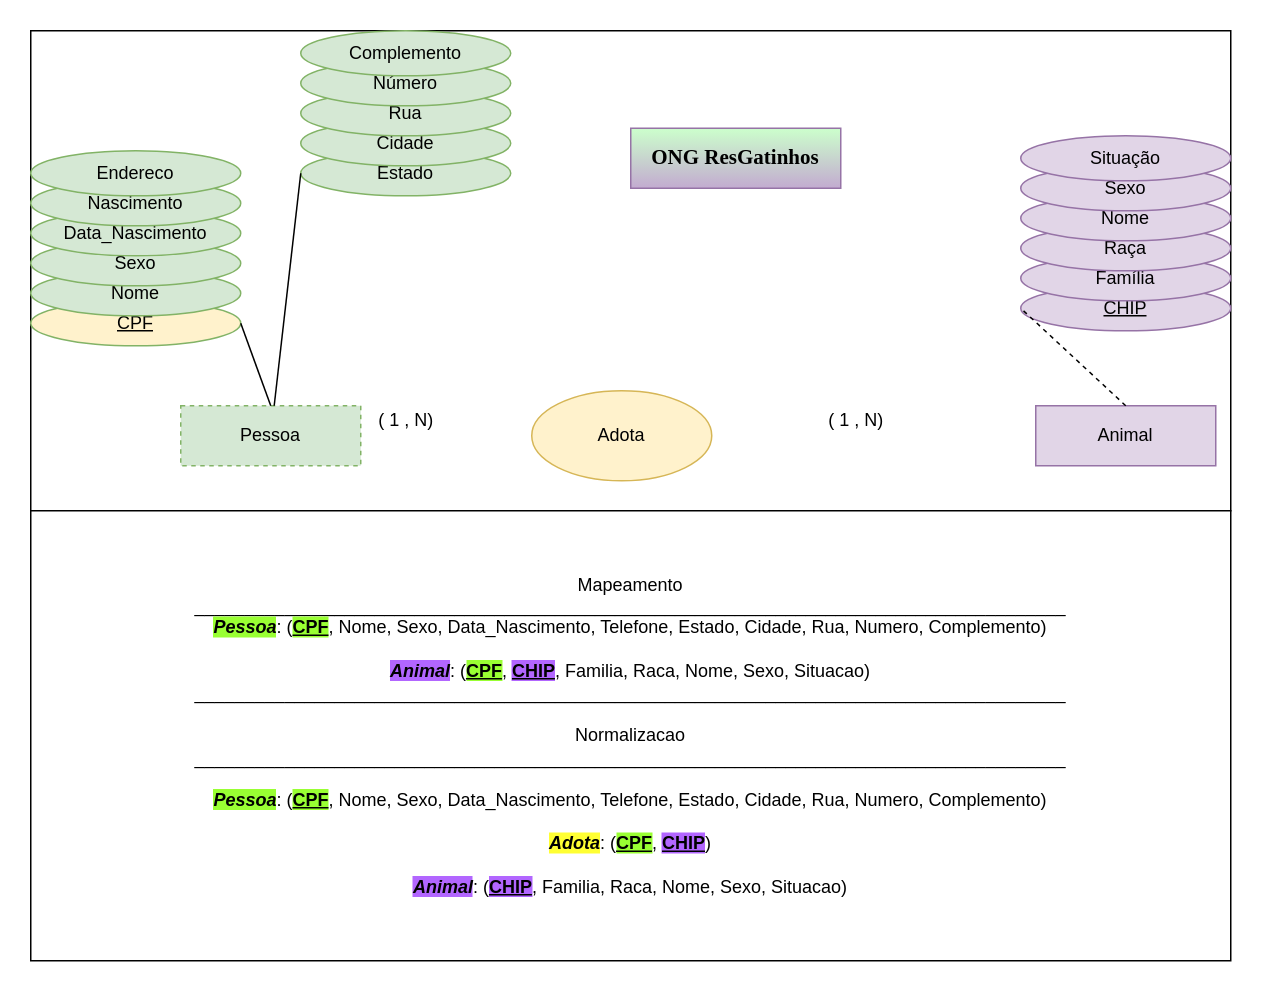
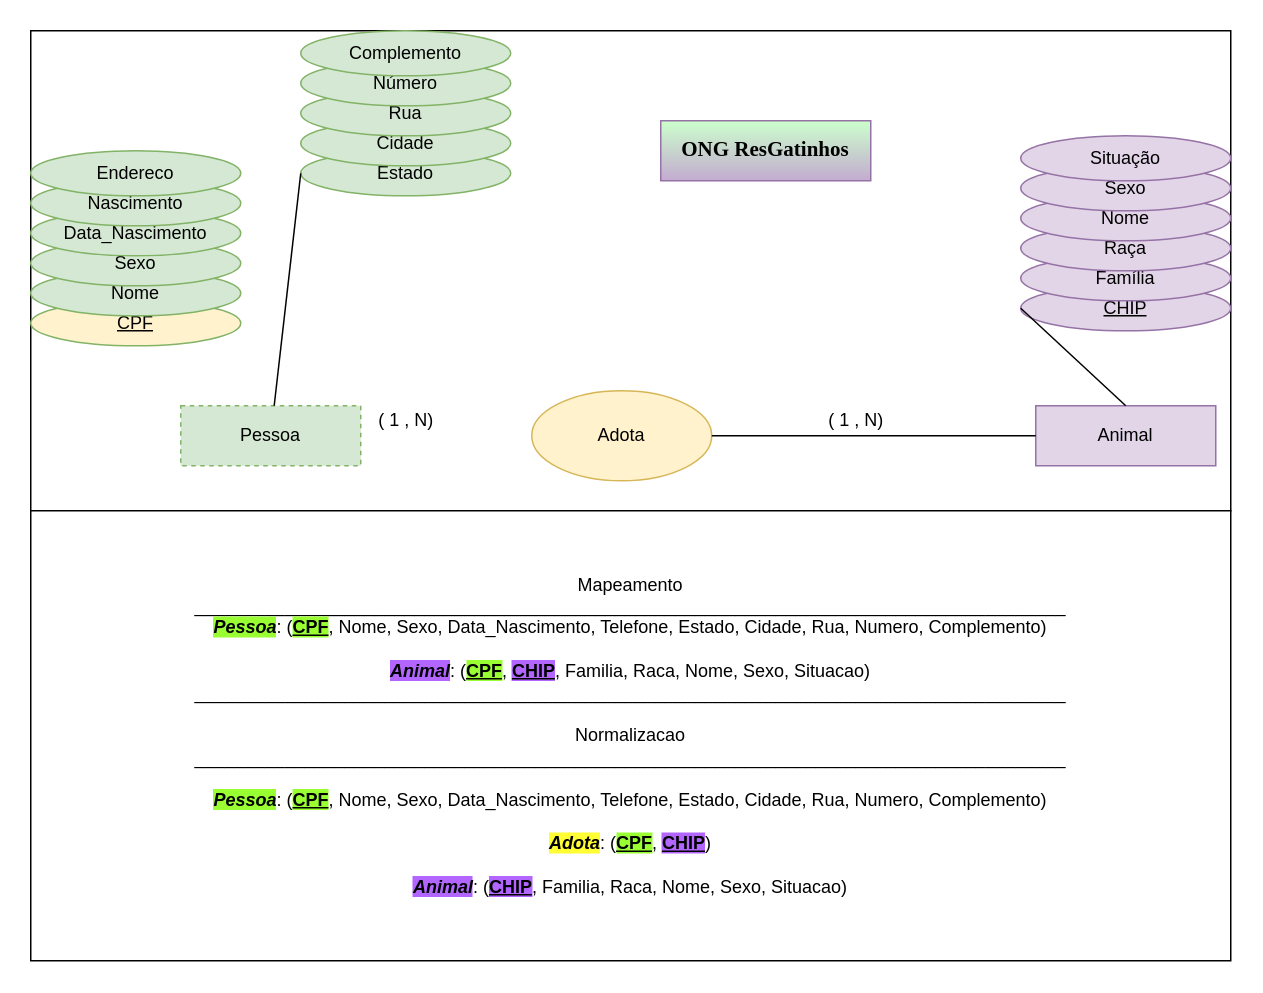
node "ONG ResGatinhos": moved (736, 158) -> (766, 151)
edge "CHIP" -- "Animal": style dashed -> solid
edge "CPF" -- "Pessoa": removed
edge "Adota" -- "Animal": added
